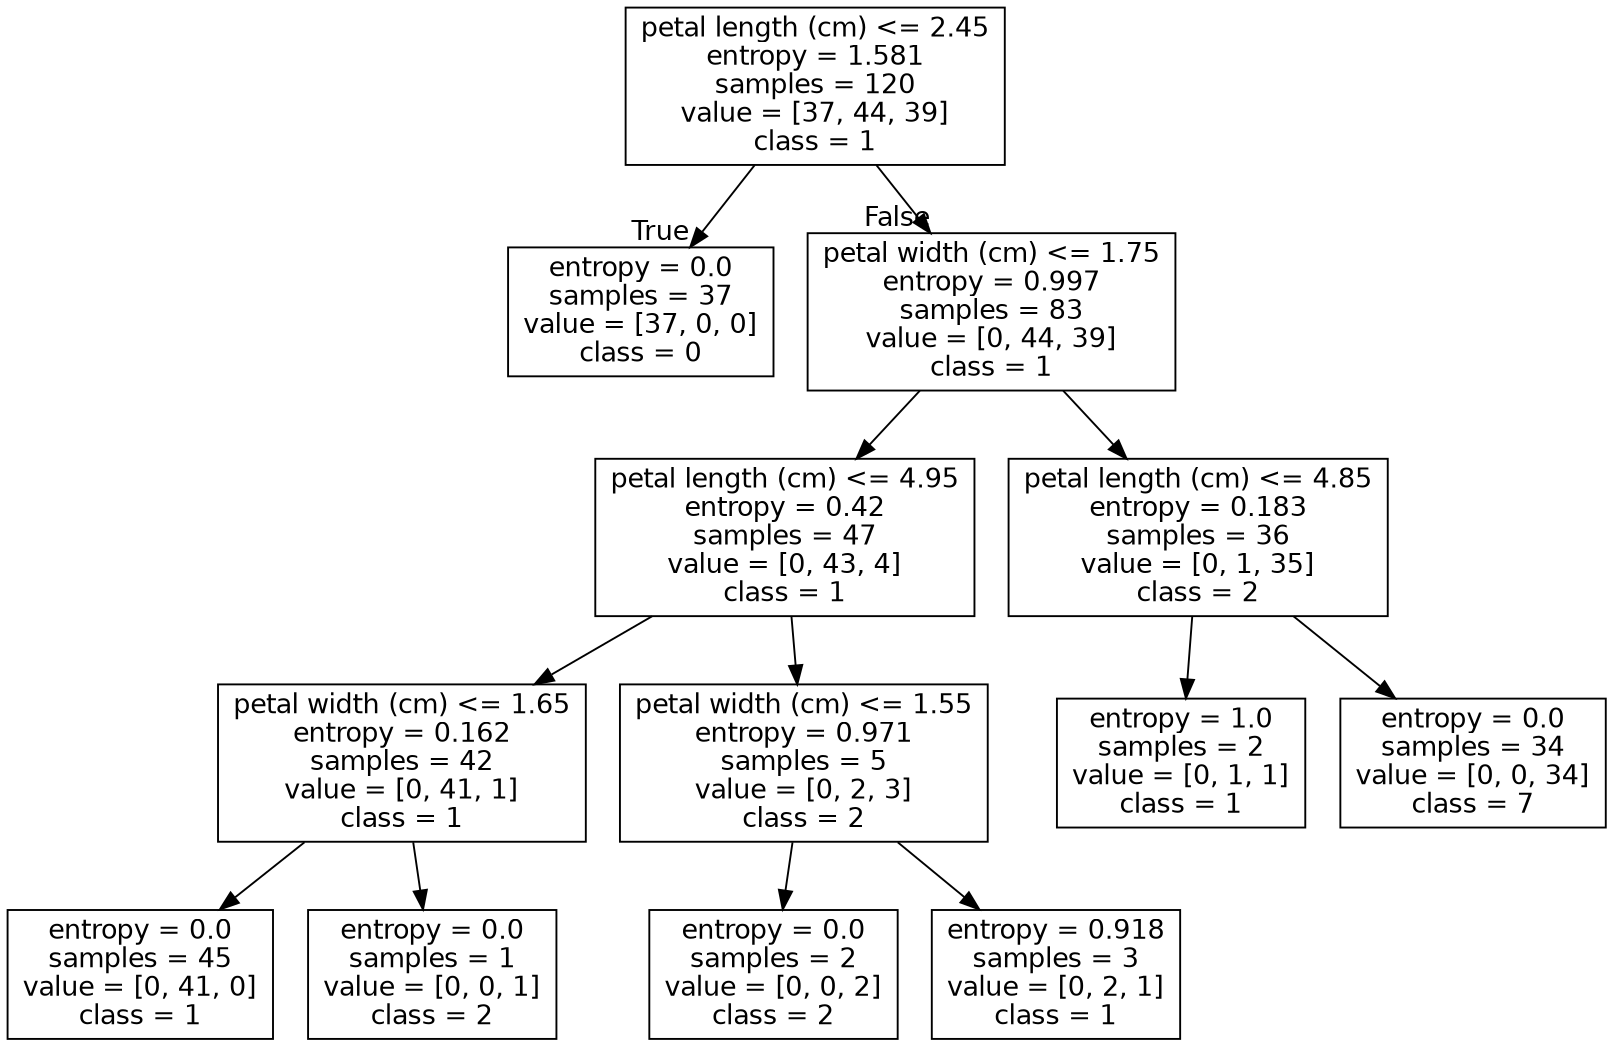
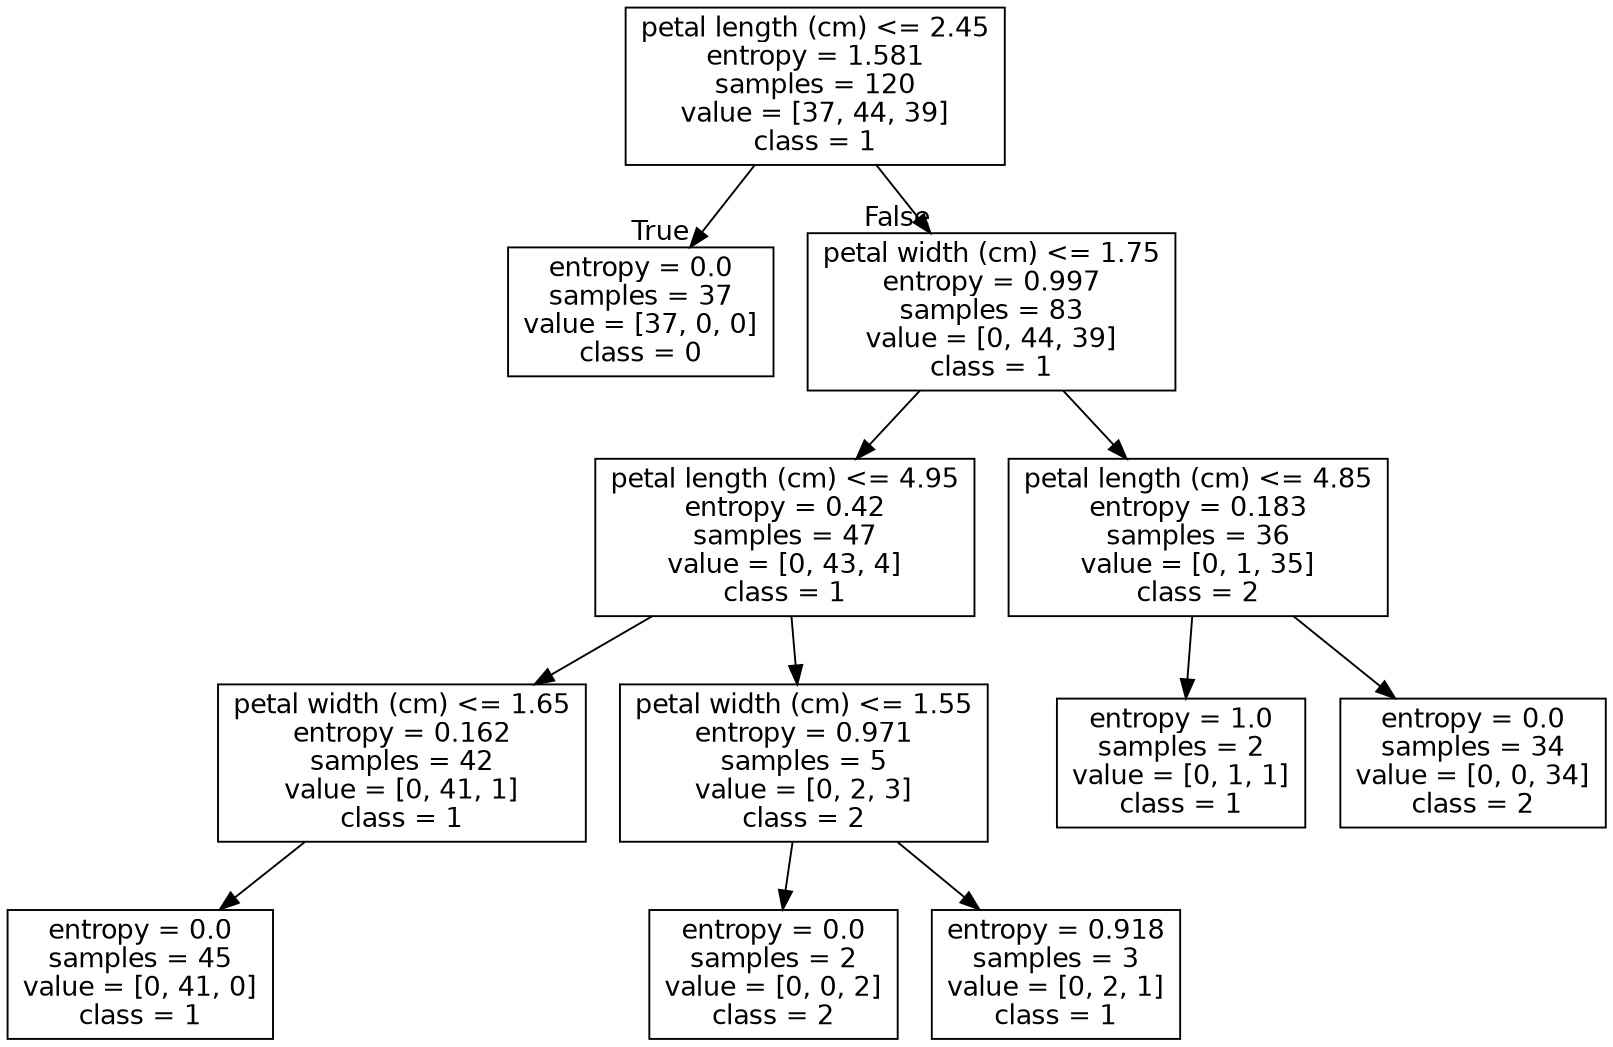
node "entropy = 0.0 samples = 34 value = [0, 0, 34] class = 7": label "entropy = 0.0 samples = 34 value = [0, 0, 34] class = 7" -> "entropy = 0.0 samples = 34 value = [0, 0, 34] class = 2"
node "entropy = 0.0 samples = 1 value = [0, 0, 1] class = 2": removed
